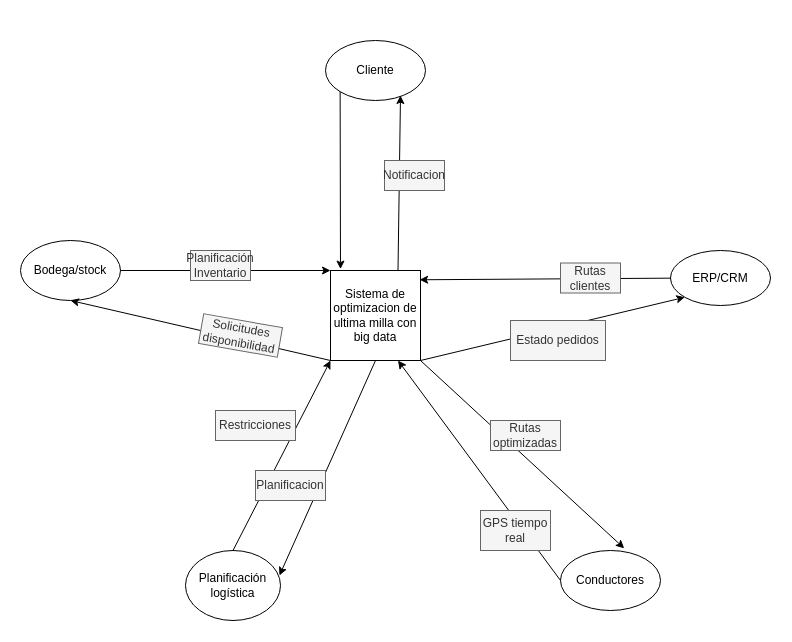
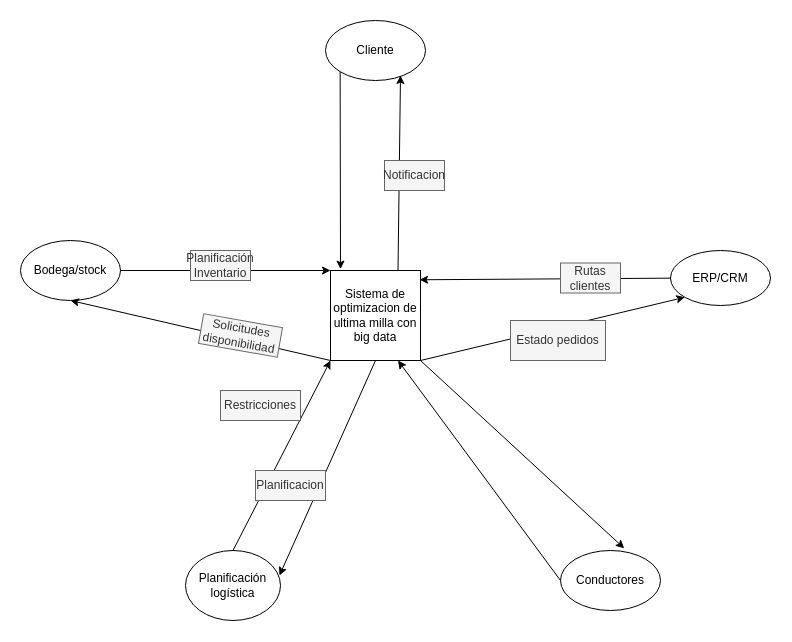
node "Cliente": moved (376, 71) -> (376, 51)
node "Restricciones": moved (256, 426) -> (261, 406)
node "Rutas optimizadas": removed
node "GPS tiempo real": removed
